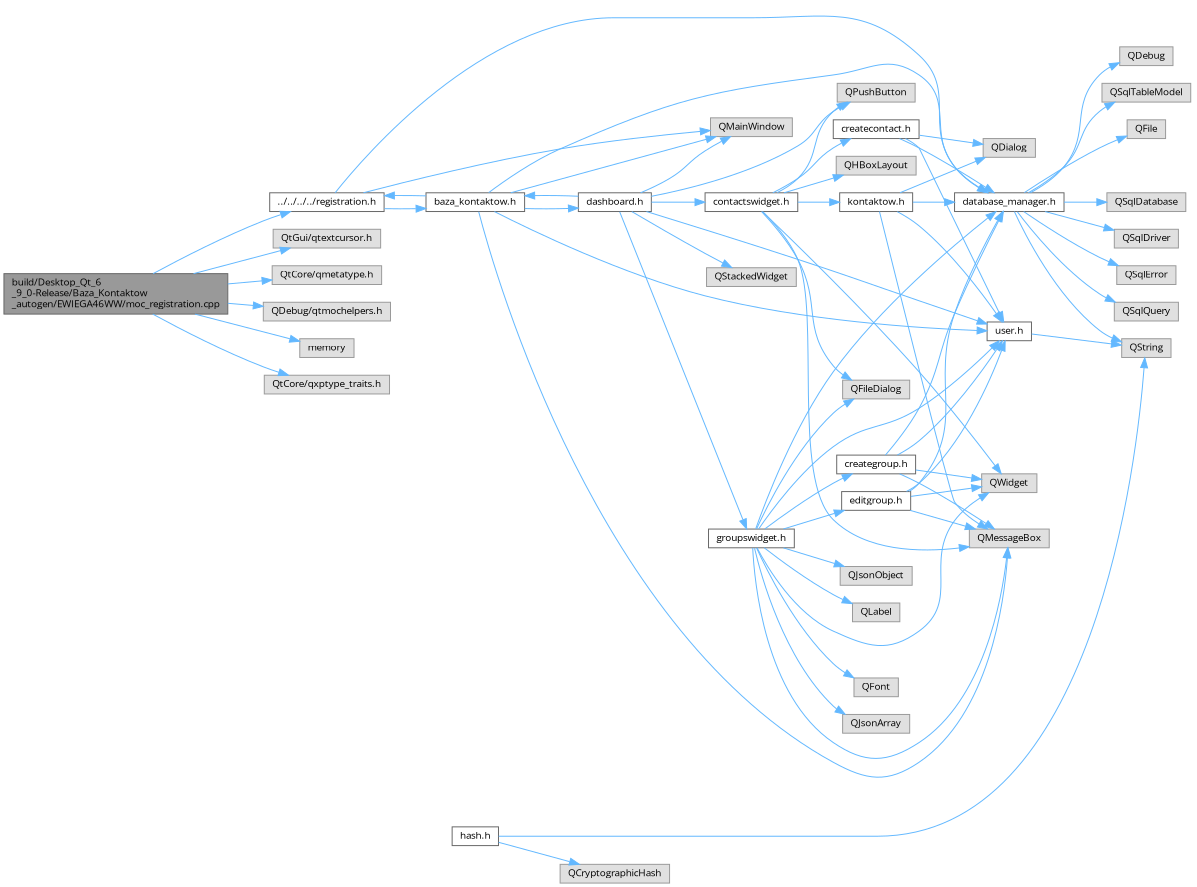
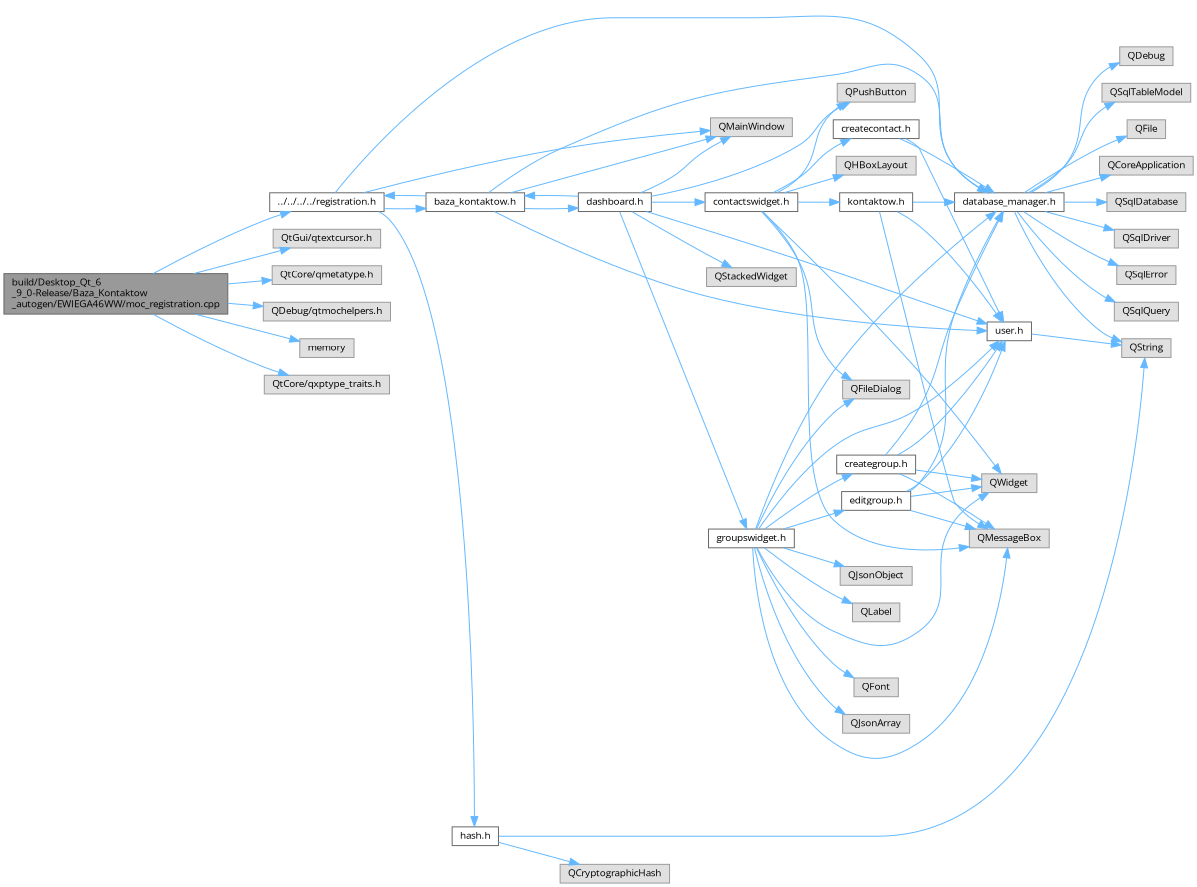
node "QDialog": removed
node "QCoreApplication": added
edge "../../../../registration.h" -> "hash.h": added
edge "baza_kontaktow.h" -> "QMessageBox": removed
